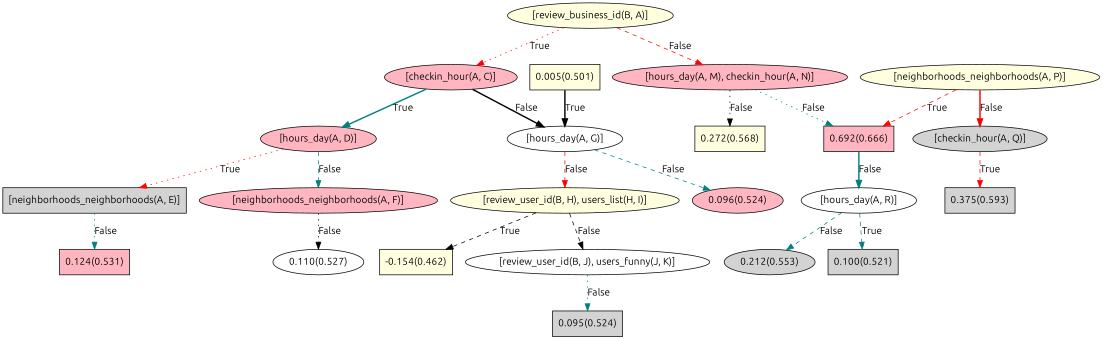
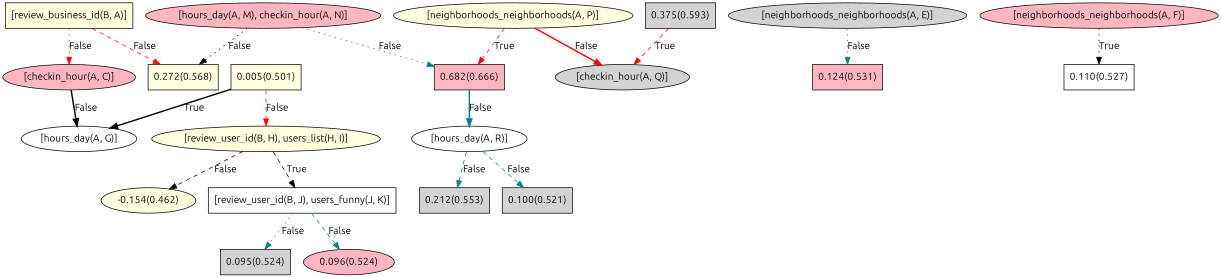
node "[review_business_id(B, A)]": shape ellipse -> box
edge "[review_business_id(B, A)]" -> "[hours_day(A, M), checkin_hour(A, N)]": now "[review_business_id(B, A)]" -> "0.272(0.568)"
edge "[review_business_id(B, A)]" -> "[checkin_hour(A, C)]": label "True" -> "False"
node "[hours_day(A, D)]": removed
node "0.692(0.666)": label "0.692(0.666)" -> "0.682(0.666)"
edge "[hours_day(A, G)]" -> "[review_user_id(B, H), users_list(H, I)]": now "0.005(0.501)" -> "[review_user_id(B, H), users_list(H, I)]"
edge "[checkin_hour(A, Q)]" -> "0.375(0.593)": reversed
edge "[hours_day(A, G)]" -> "0.096(0.524)": now "[review_user_id(B, J), users_funny(J, K)]" -> "0.096(0.524)"
node "[neighborhoods_neighborhoods(A, E)]": shape box -> ellipse
edge "[neighborhoods_neighborhoods(A, F)]" -> "0.110(0.527)": label "False" -> "True"
edge "[review_user_id(B, H), users_list(H, I)]" -> "-0.154(0.462)": label "True" -> "False"
edge "[review_user_id(B, H), users_list(H, I)]" -> "[review_user_id(B, J), users_funny(J, K)]": label "False" -> "True"
edge "[hours_day(A, R)]" -> "0.100(0.521)": label "True" -> "False"
node "0.110(0.527)": shape ellipse -> box
node "-0.154(0.462)": shape box -> ellipse
node "[review_user_id(B, J), users_funny(J, K)]": shape ellipse -> box
node "0.212(0.553)": shape ellipse -> box
